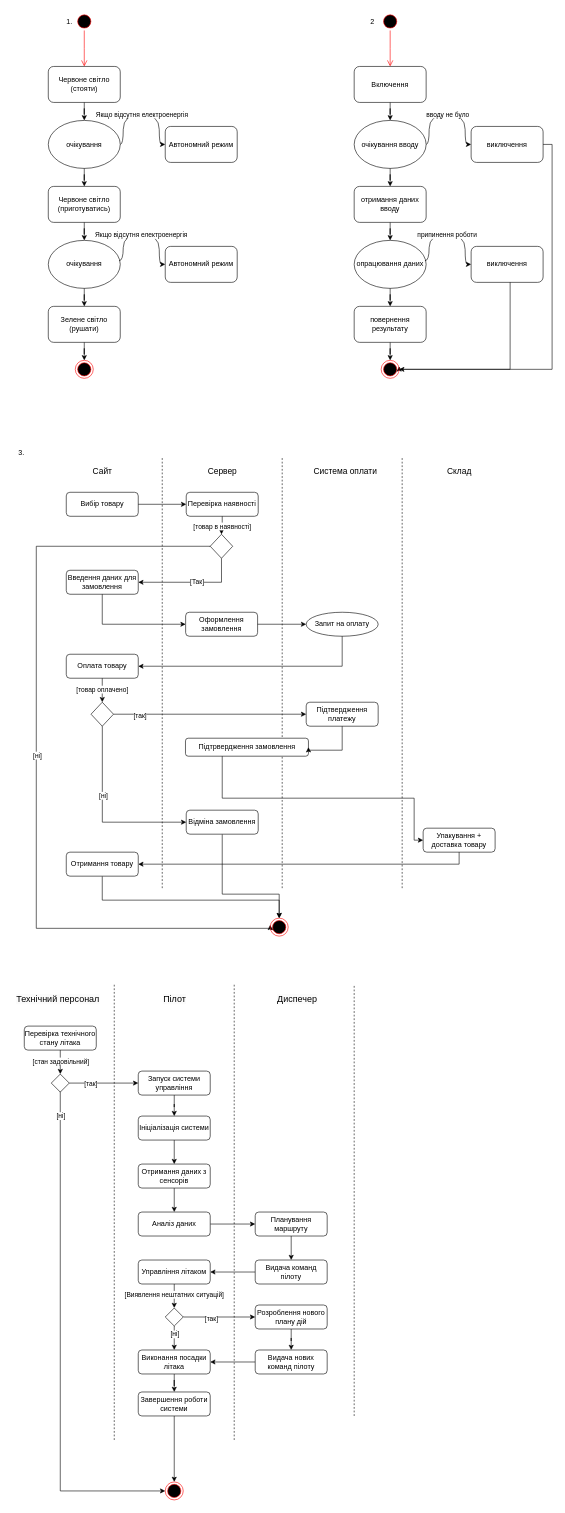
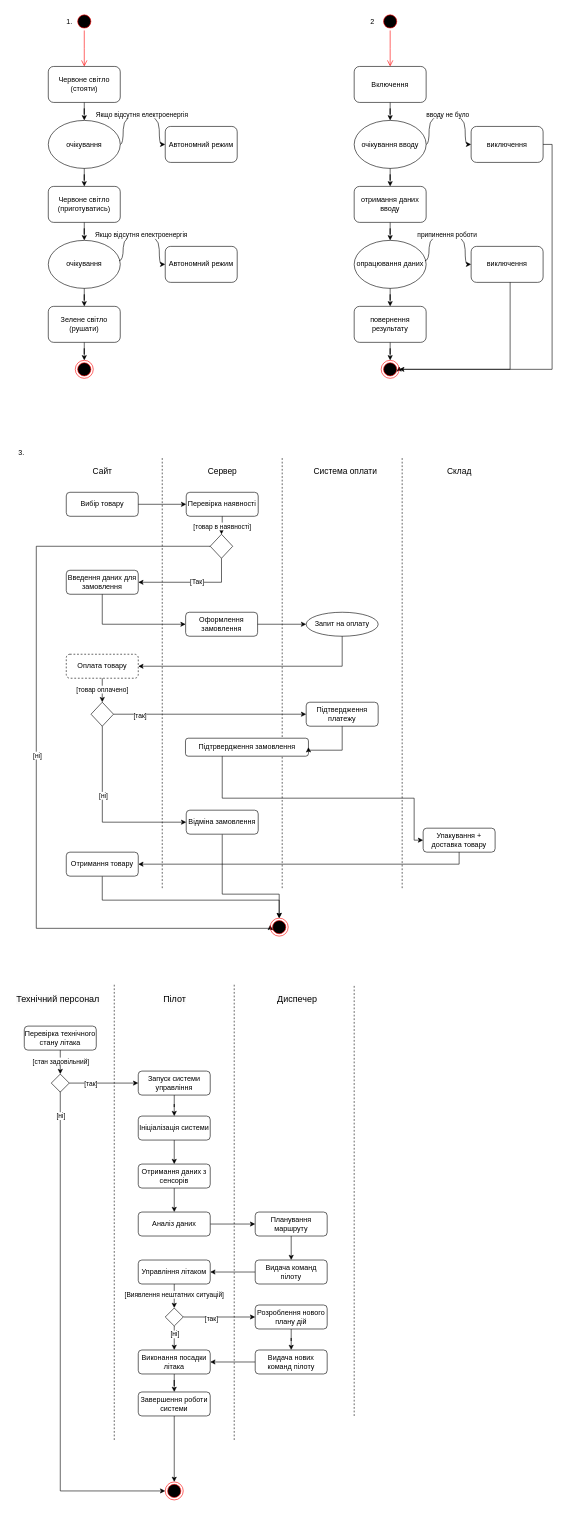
node "Оплата товару": style solid -> dashed
